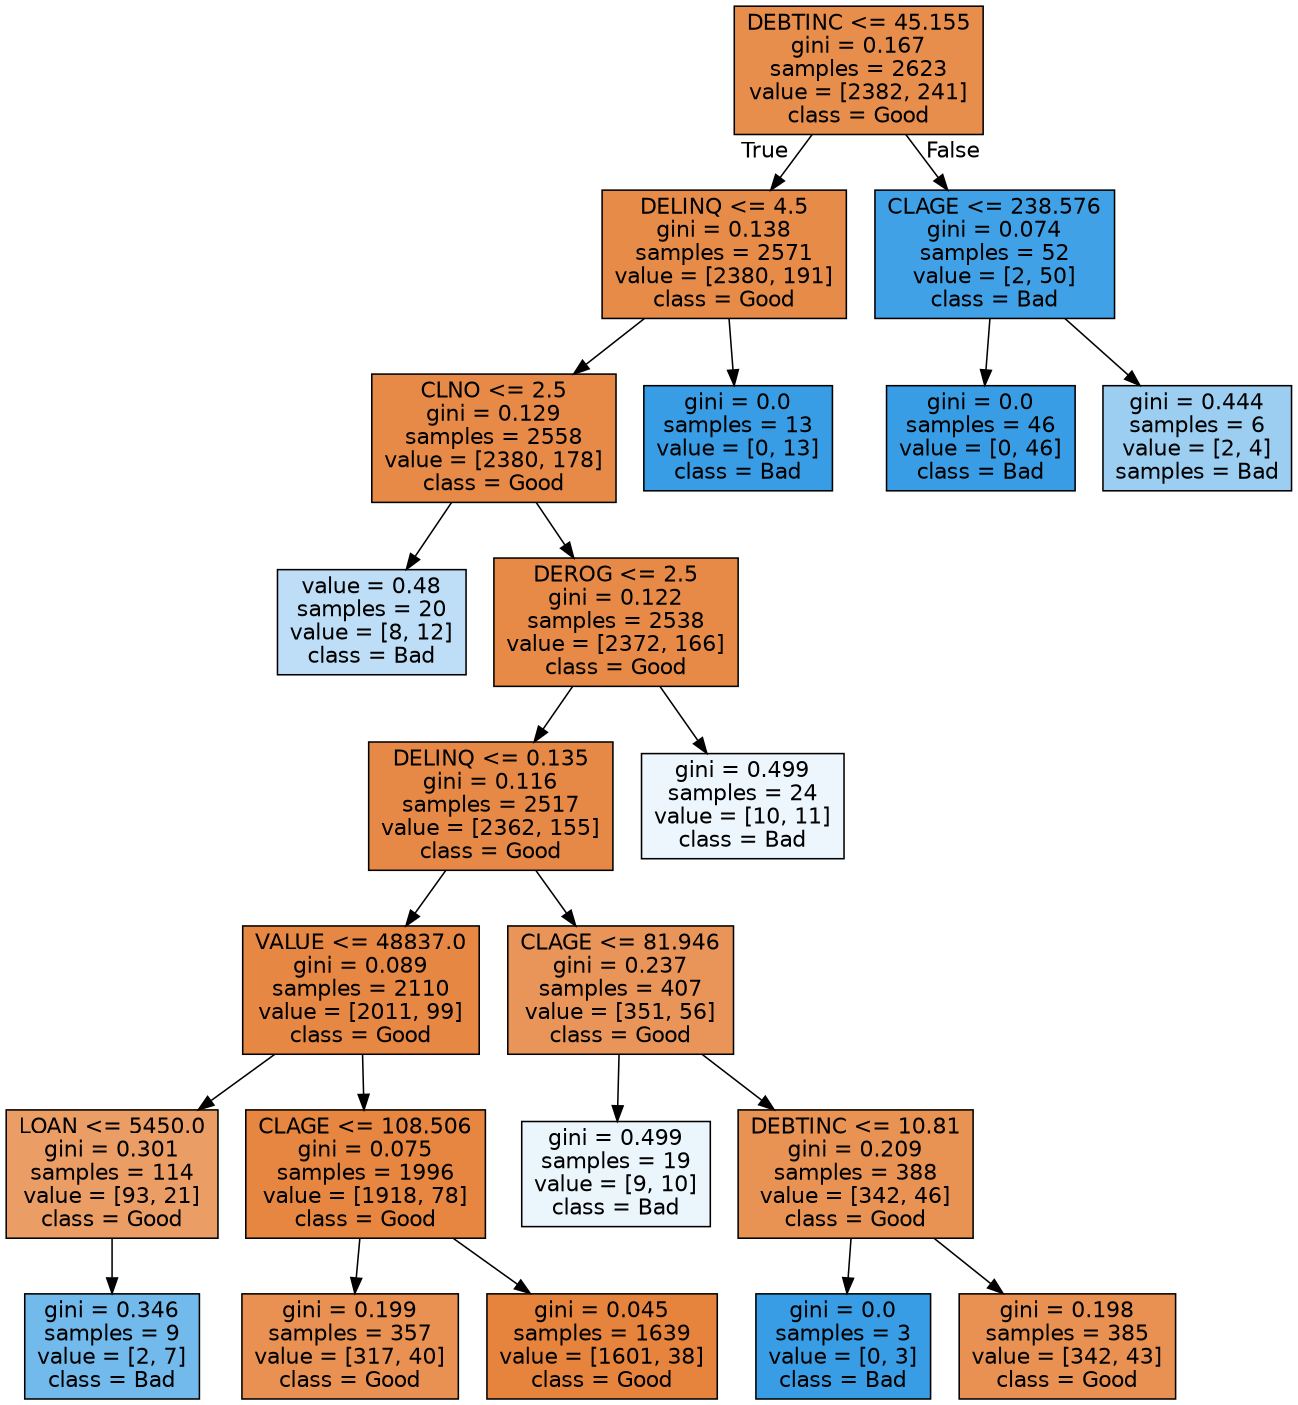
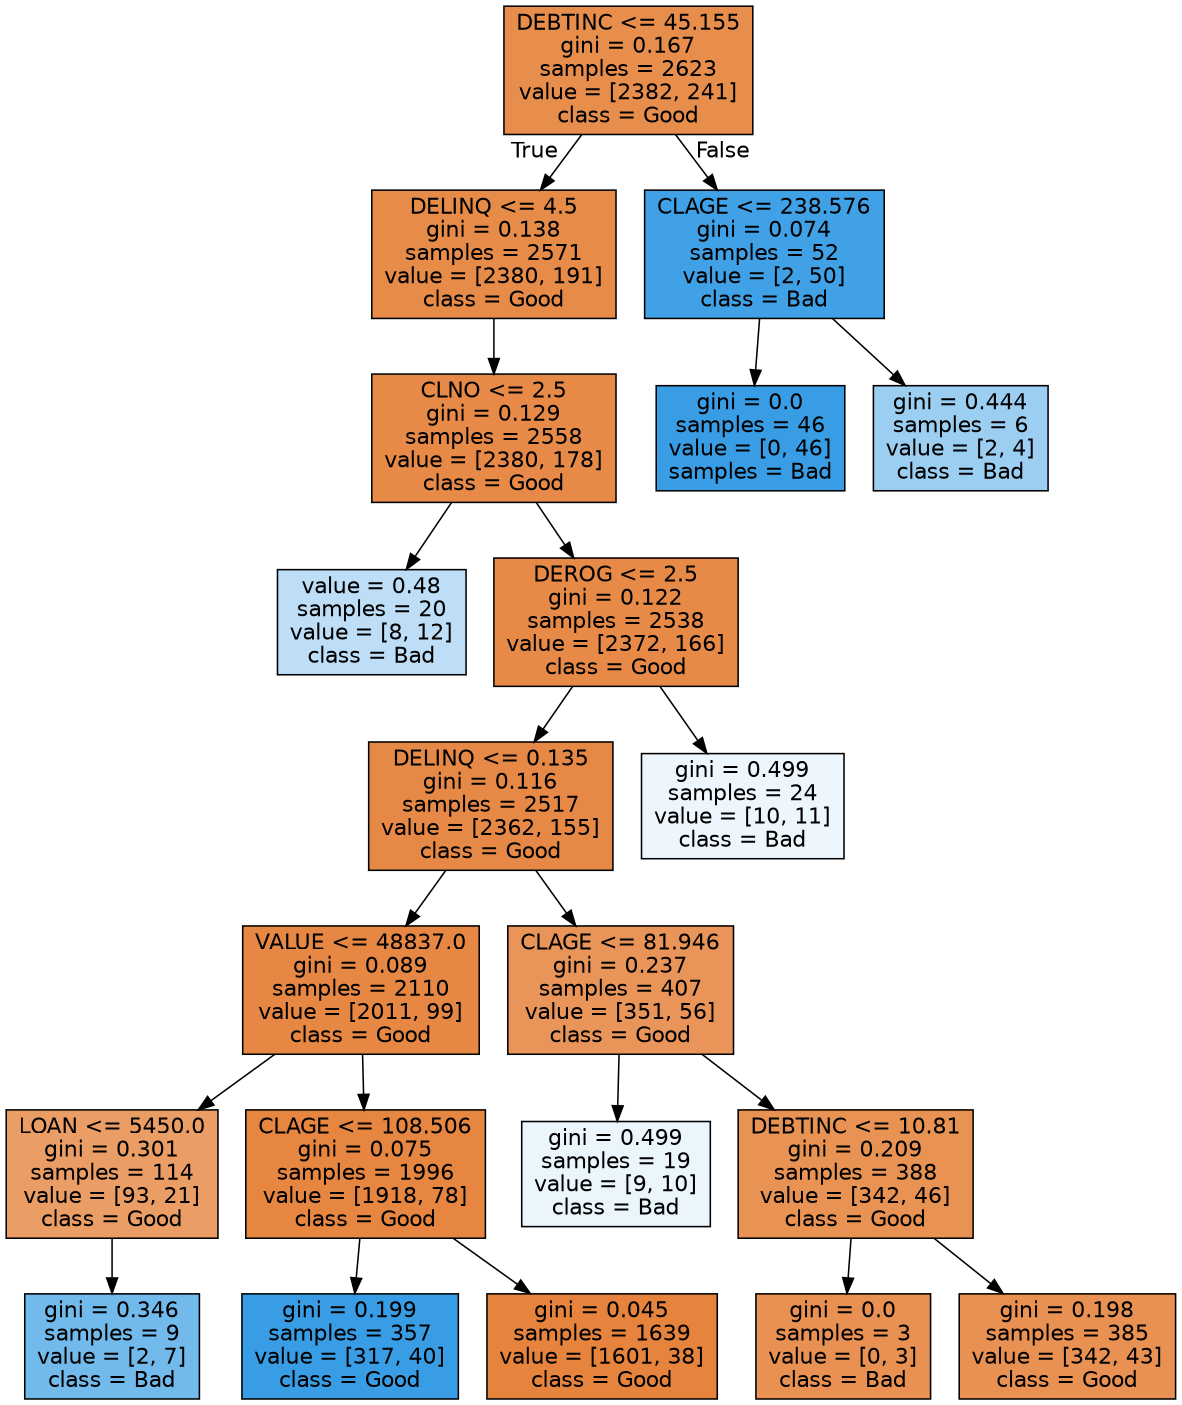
node "gini = 0.0 samples = 13 value = [0, 13] class = Bad": removed
node "gini = 0.0 samples = 46 value = [0, 46] class = Bad": label "gini = 0.0 samples = 46 value = [0, 46] class = Bad" -> "gini = 0.0 samples = 46 value = [0, 46] samples = Bad"
node "gini = 0.444 samples = 6 value = [2, 4] samples = Bad": label "gini = 0.444 samples = 6 value = [2, 4] samples = Bad" -> "gini = 0.444 samples = 6 value = [2, 4] class = Bad"
node "gini = 0.199 samples = 357 value = [317, 40] class = Good": fillcolor #e89152 -> #399de5
node "gini = 0.0 samples = 3 value = [0, 3] class = Bad": fillcolor #399de5 -> #e89152
